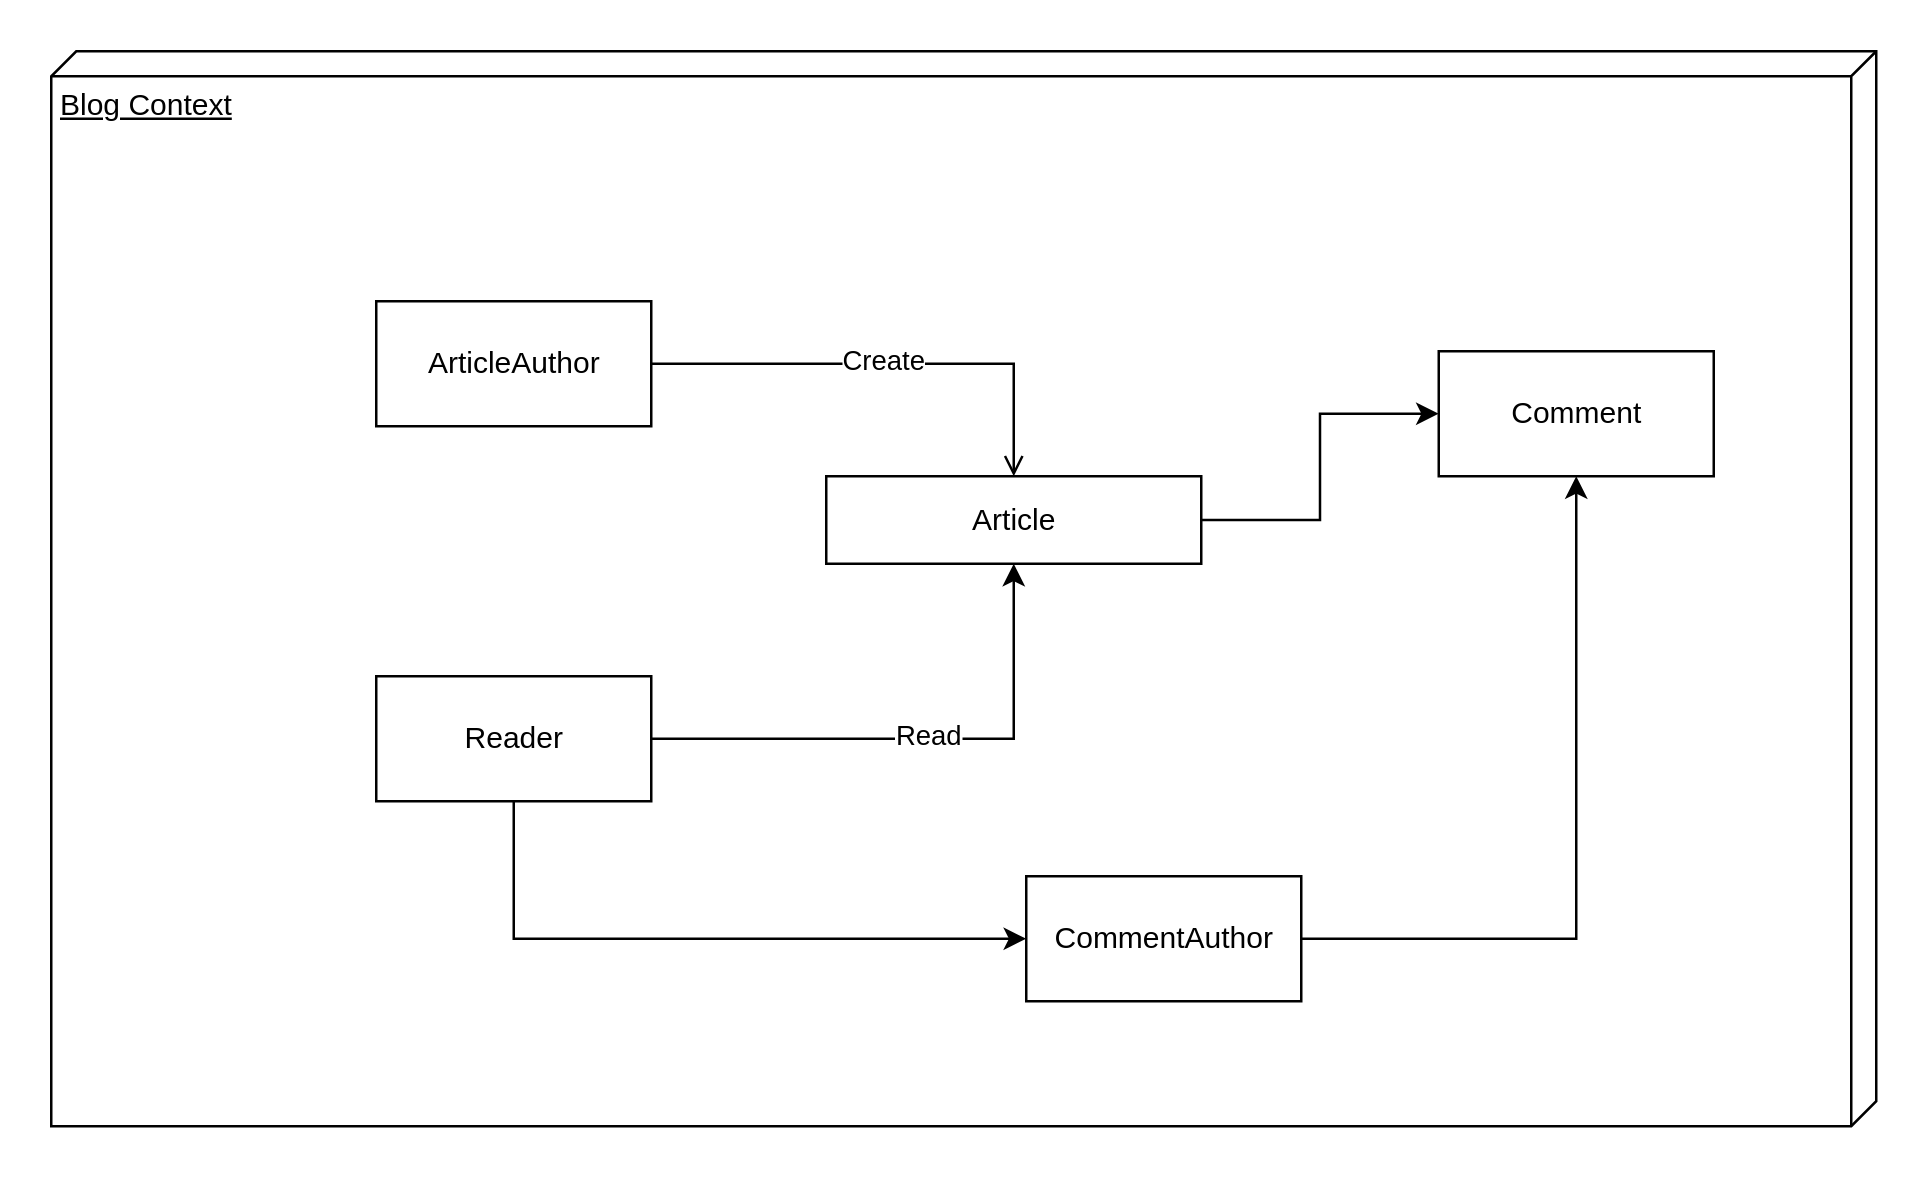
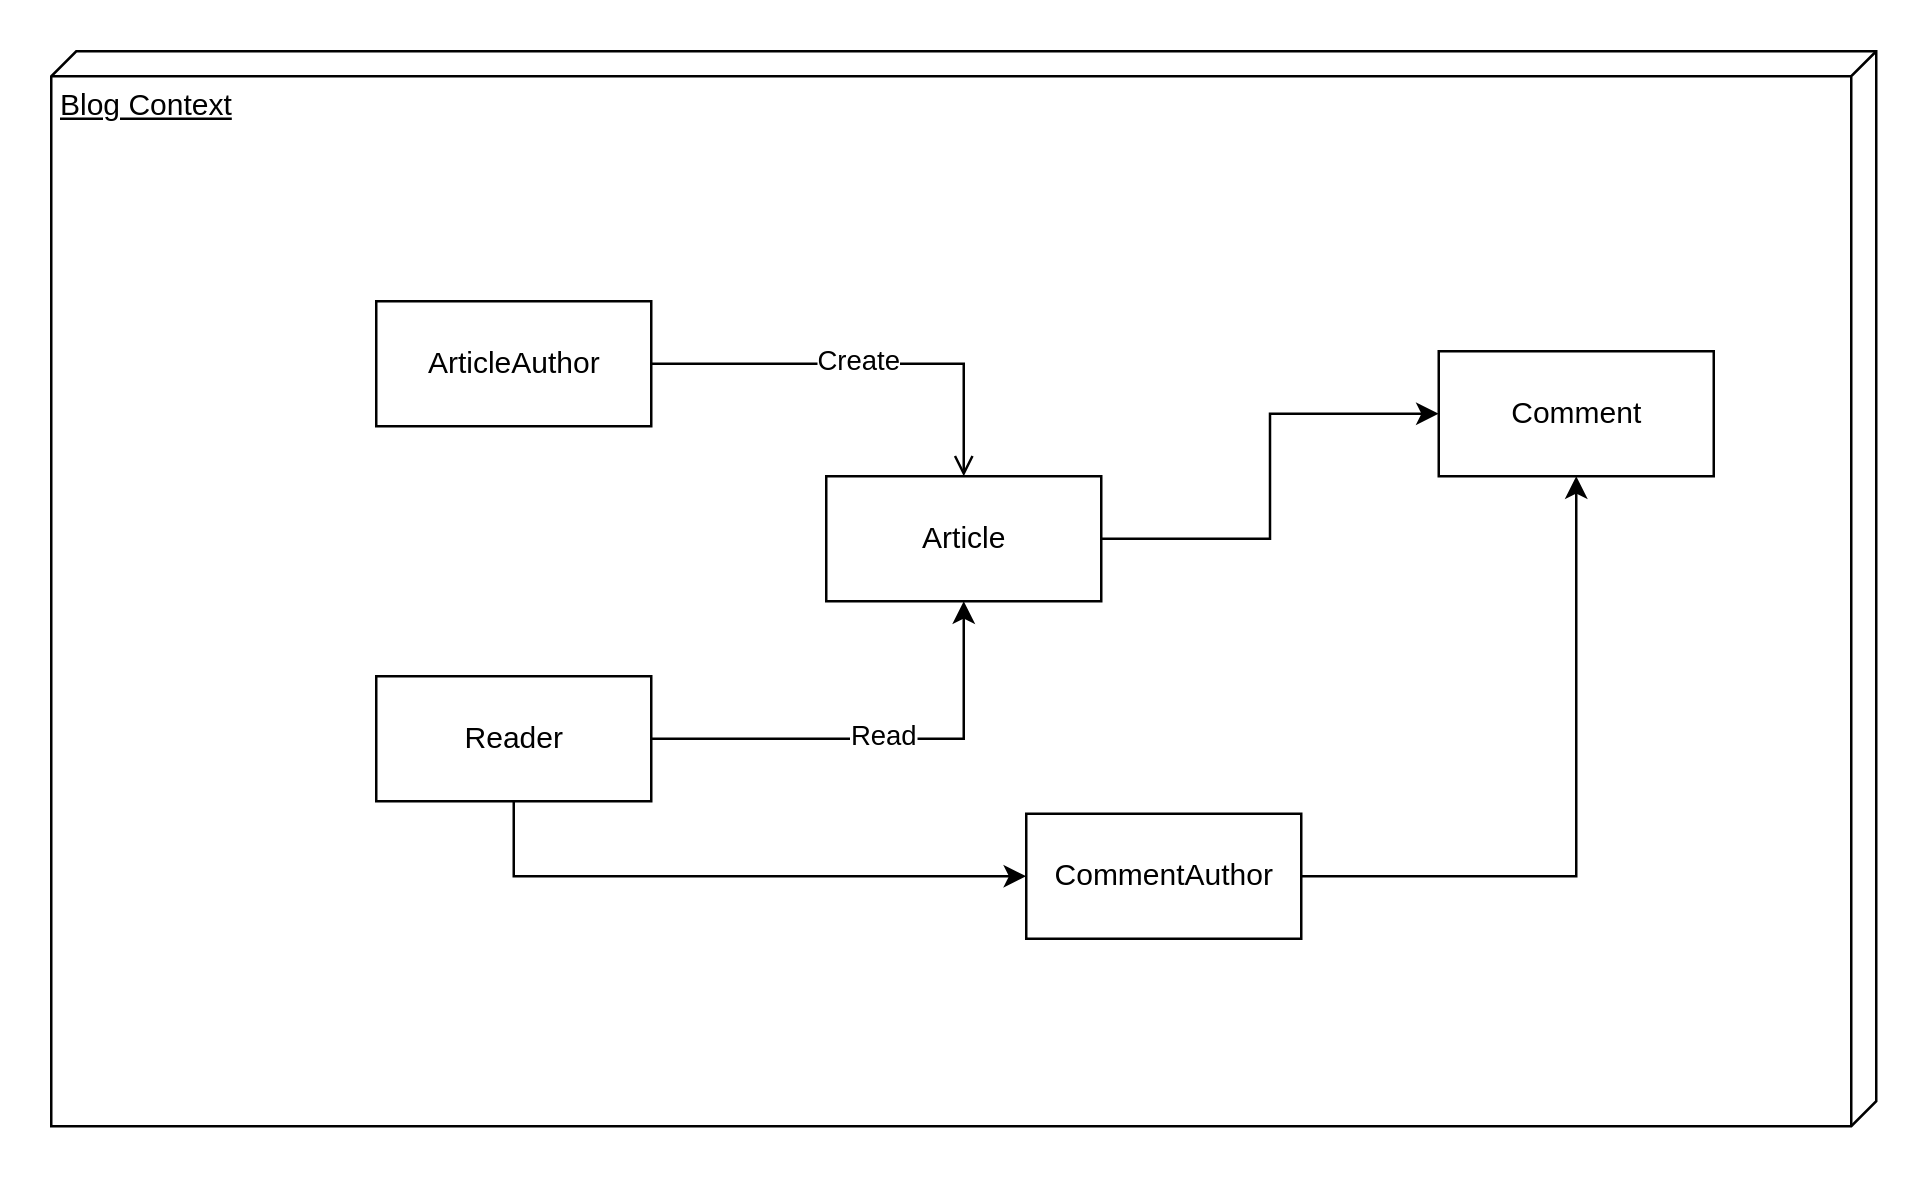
node "Article": size 375x88 -> 275x125
node "CommentAuthor": moved (1164, 939) -> (1164, 876)
